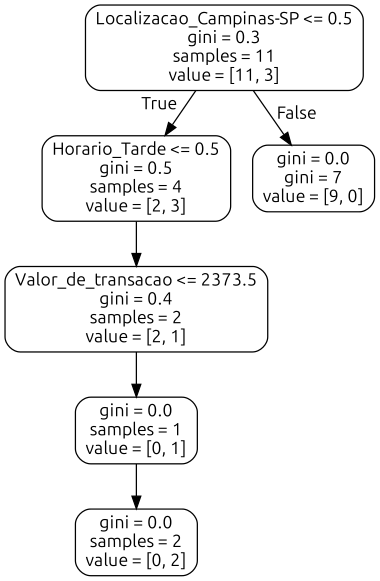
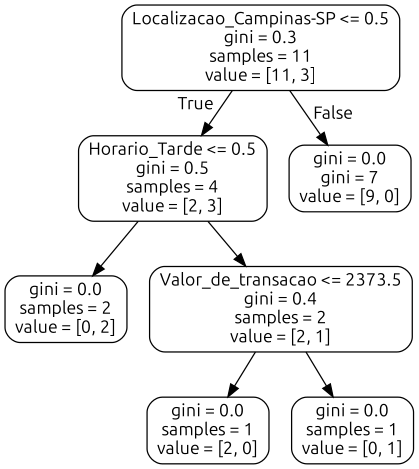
node "gini = 0.0 samples = 1 value = [2, 0]": added
edge "gini = 0.0 samples = 1 value = [0, 1]" -> "gini = 0.0 samples = 2 value = [0, 2]": now "Horario_Tarde <= 0.5 gini = 0.5 samples = 4 value = [2, 3]" -> "gini = 0.0 samples = 2 value = [0, 2]"
